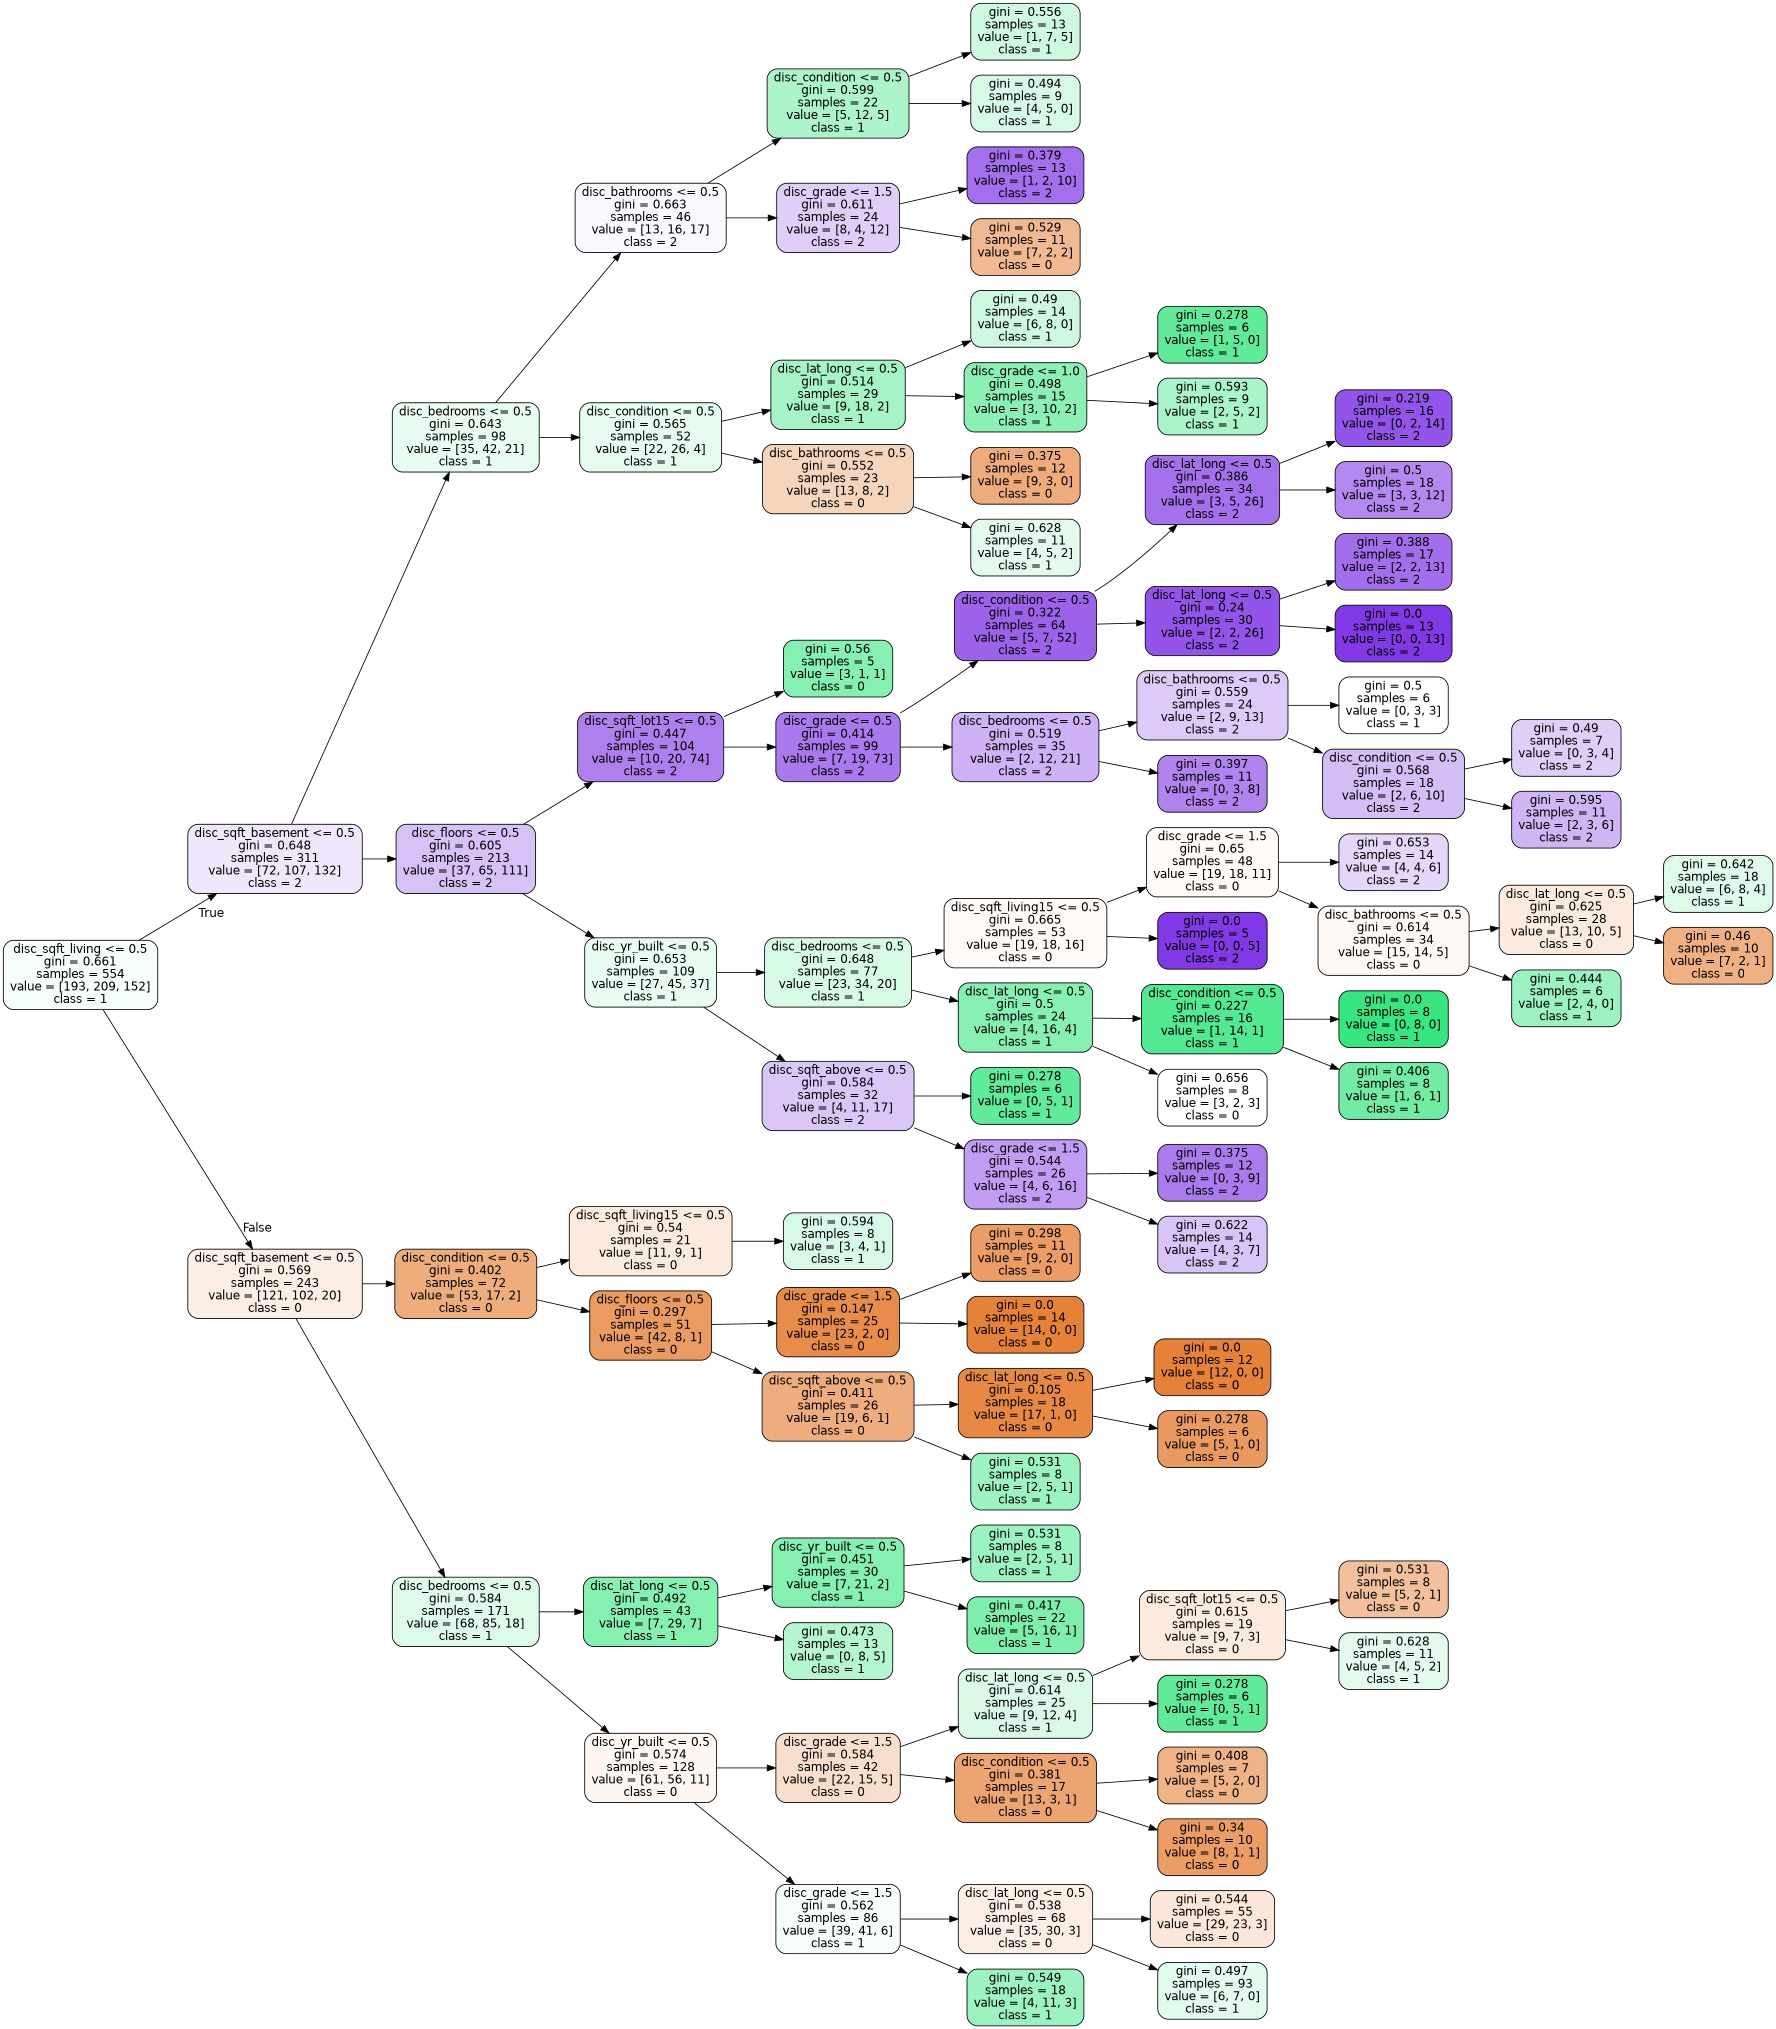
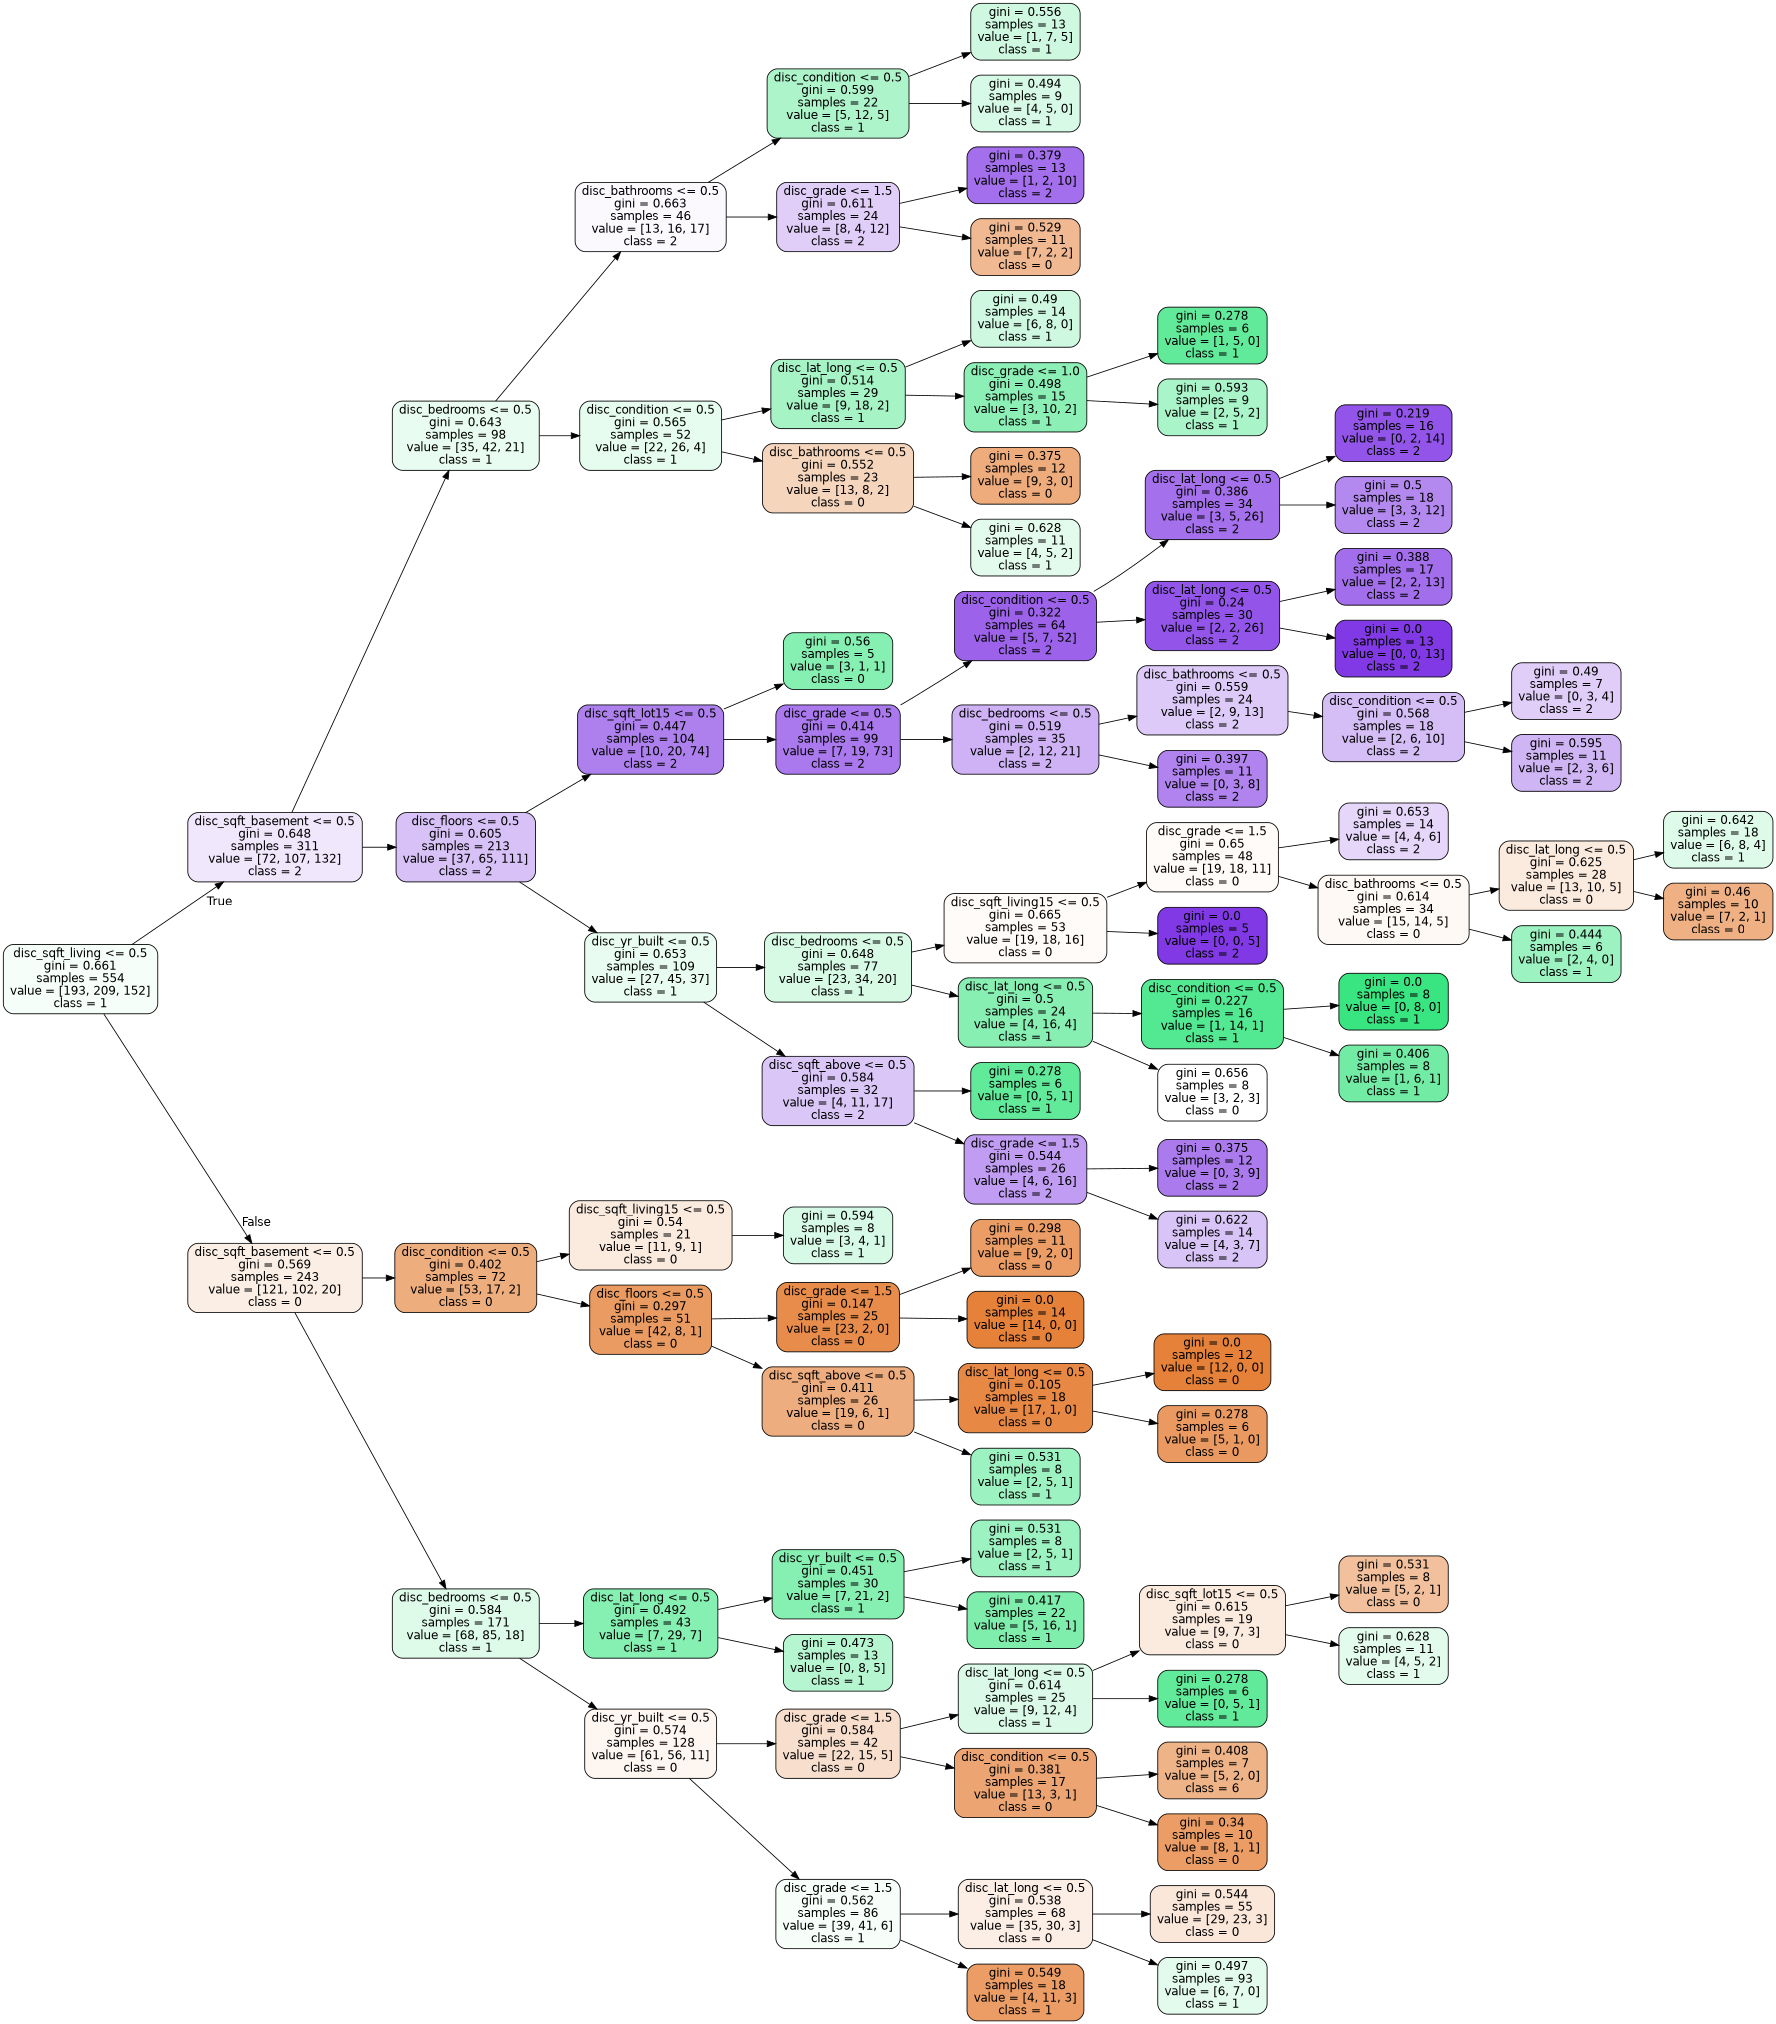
node "gini = 0.5 samples = 6 value = [0, 3, 3] class = 1": removed
node "gini = 0.408 samples = 7 value = [5, 2, 0] class = 0": label "gini = 0.408 samples = 7 value = [5, 2, 0] class = 0" -> "gini = 0.408 samples = 7 value = [5, 2, 0] class = 6"
node "gini = 0.549 samples = 18 value = [4, 11, 3] class = 1": fillcolor #9cf2c0 -> #eb9d65
